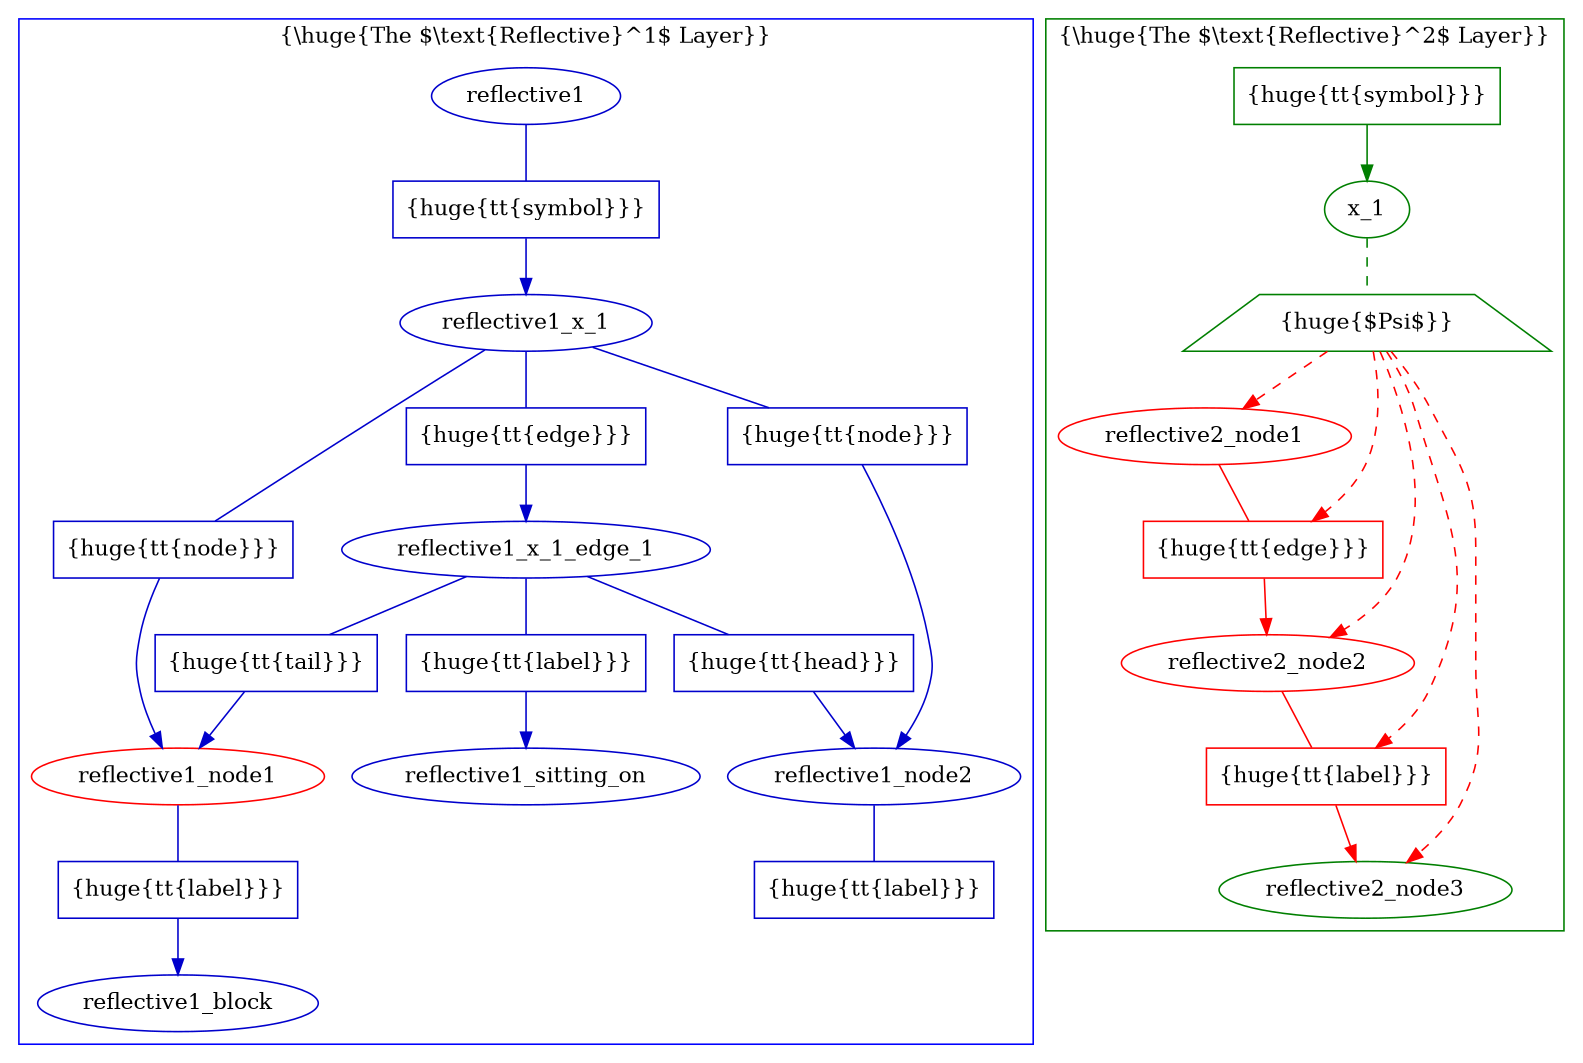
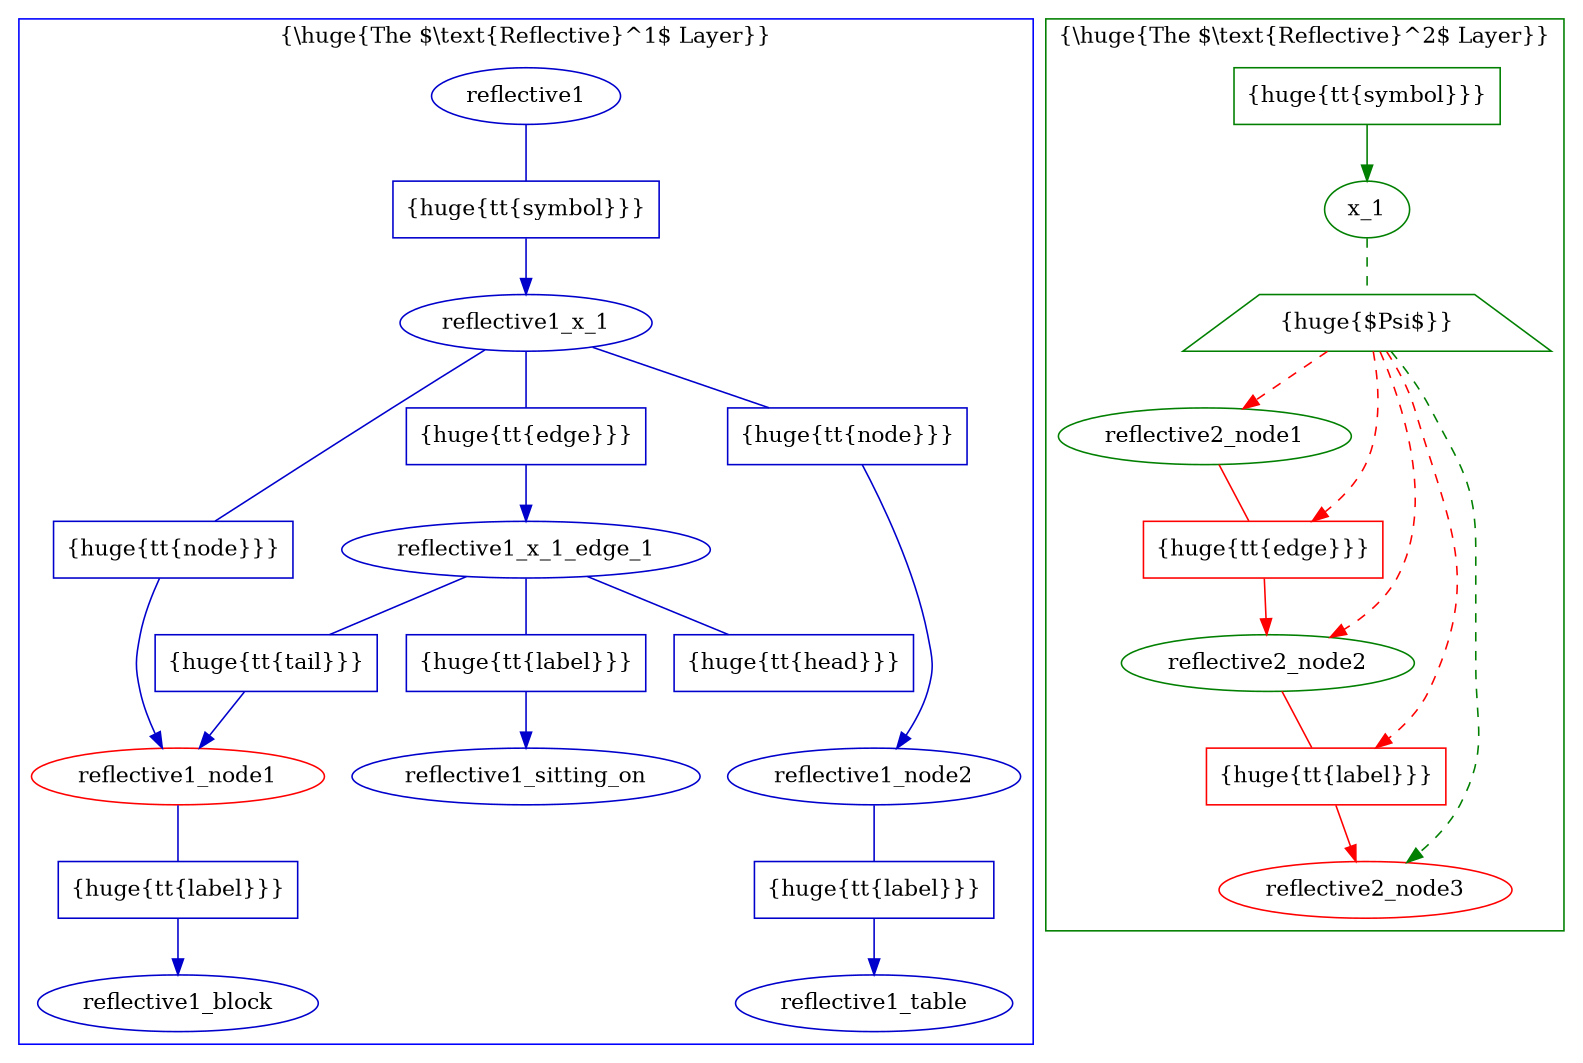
node "reflective2_node1": color red -> #007f00
edge "{huge{$Psi$}}" -> "reflective2_node3": color red -> #007f00
node "reflective2_node2": color red -> #007f00
edge "{huge{tt{head}}}" -> "reflective1_node2": removed
node "reflective2_node3": color #007f00 -> red
node "reflective1_table": added
